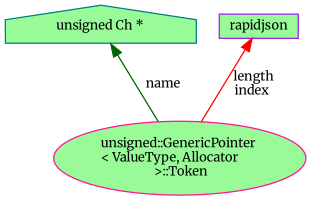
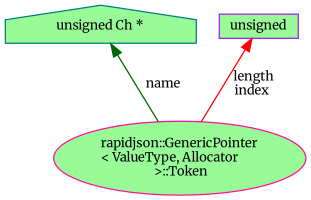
node "rapidjson": label "rapidjson" -> "unsigned"
node "unsigned::GenericPointer < ValueType, Allocator >::Token": label "unsigned::GenericPointer < ValueType, Allocator >::Token" -> "rapidjson::GenericPointer < ValueType, Allocator >::Token"
